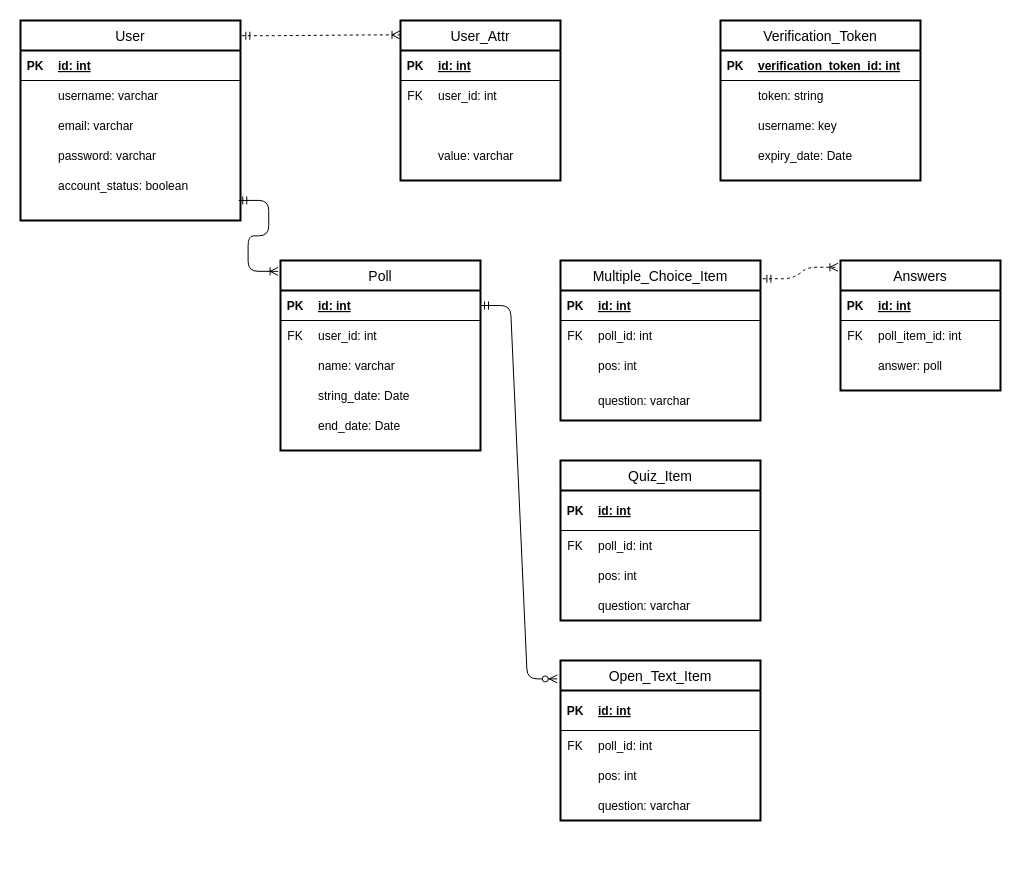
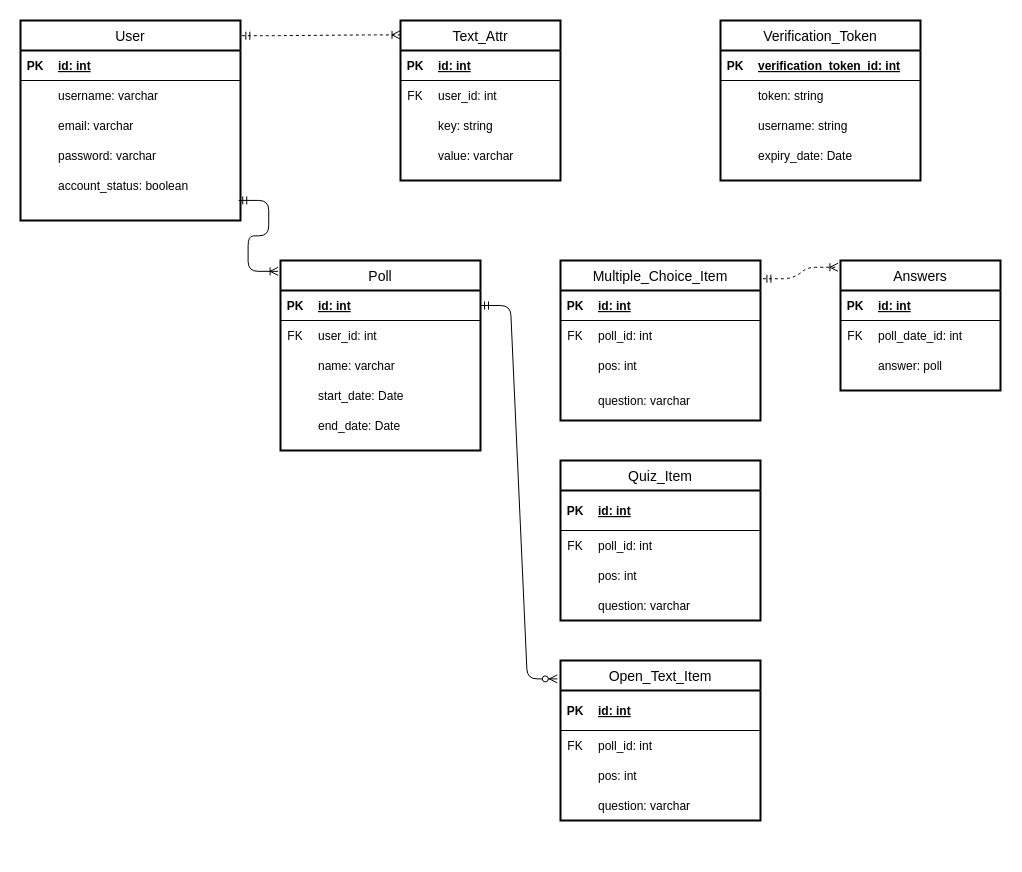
node "User_Attr": label "User_Attr" -> "Text_Attr"
node "key: string": added
node "username: key": label "username: key" -> "username: string"
node "poll_item_id: int": label "poll_item_id: int" -> "poll_date_id: int"
node "string_date: Date": label "string_date: Date" -> "start_date: Date"
